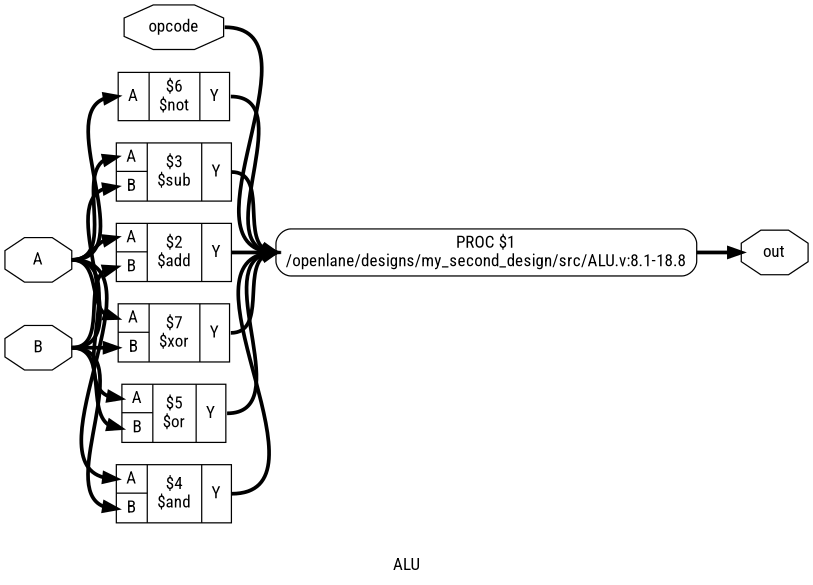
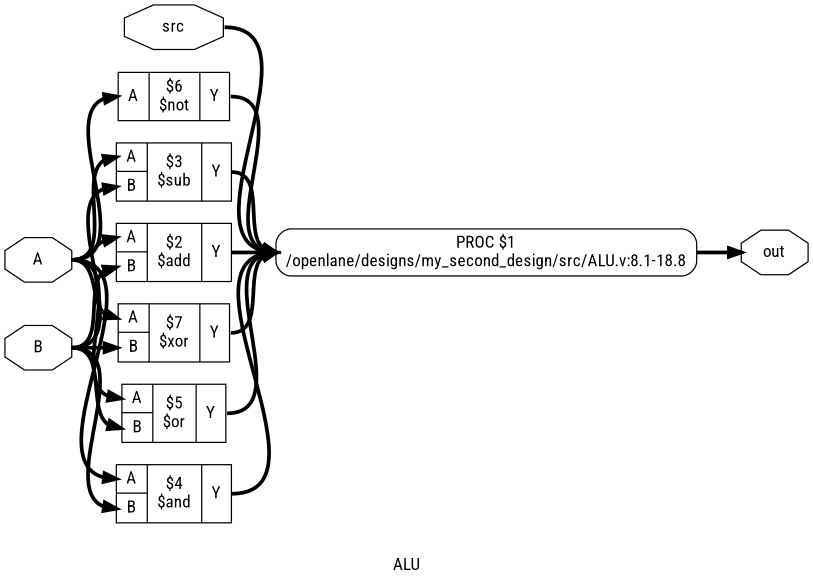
node "opcode": label "opcode" -> "src"
